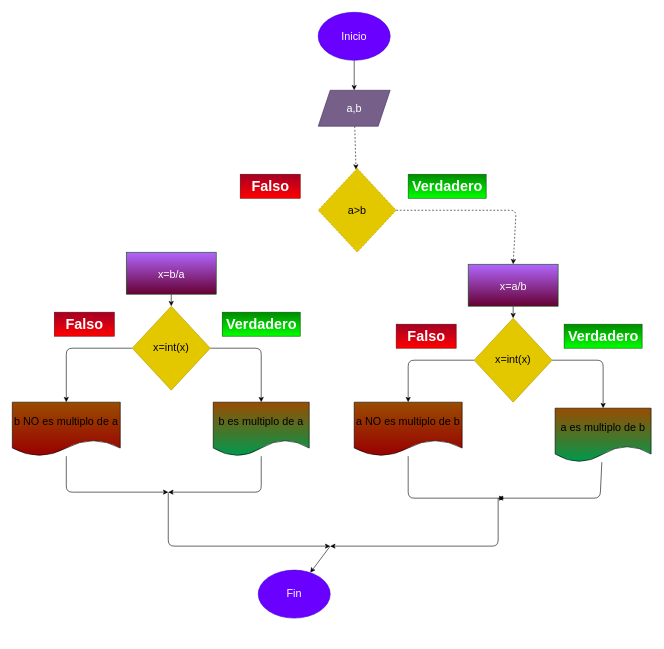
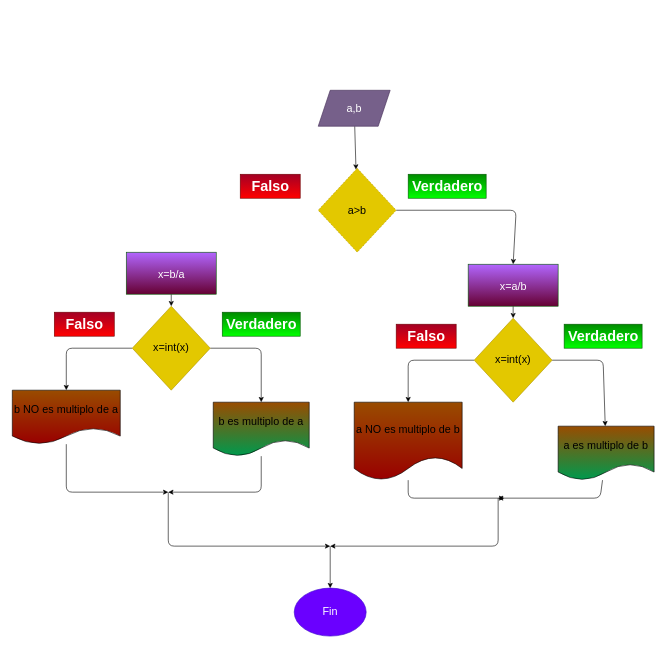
node "Inicio": removed
edge "Inicio" -> "a,b": removed
edge "a,b" -> "a>b": style dashed -> solid
edge "a>b" -> "x=a/b": style dashed -> solid
node "b NO es multiplo de a": moved (66, 429) -> (66, 417)
node "a NO es multiplo de b": size 108x54 -> 108x78
node "a es multiplo de b": moved (603, 435) -> (606, 453)
node "Fin": moved (294, 594) -> (330, 612)
